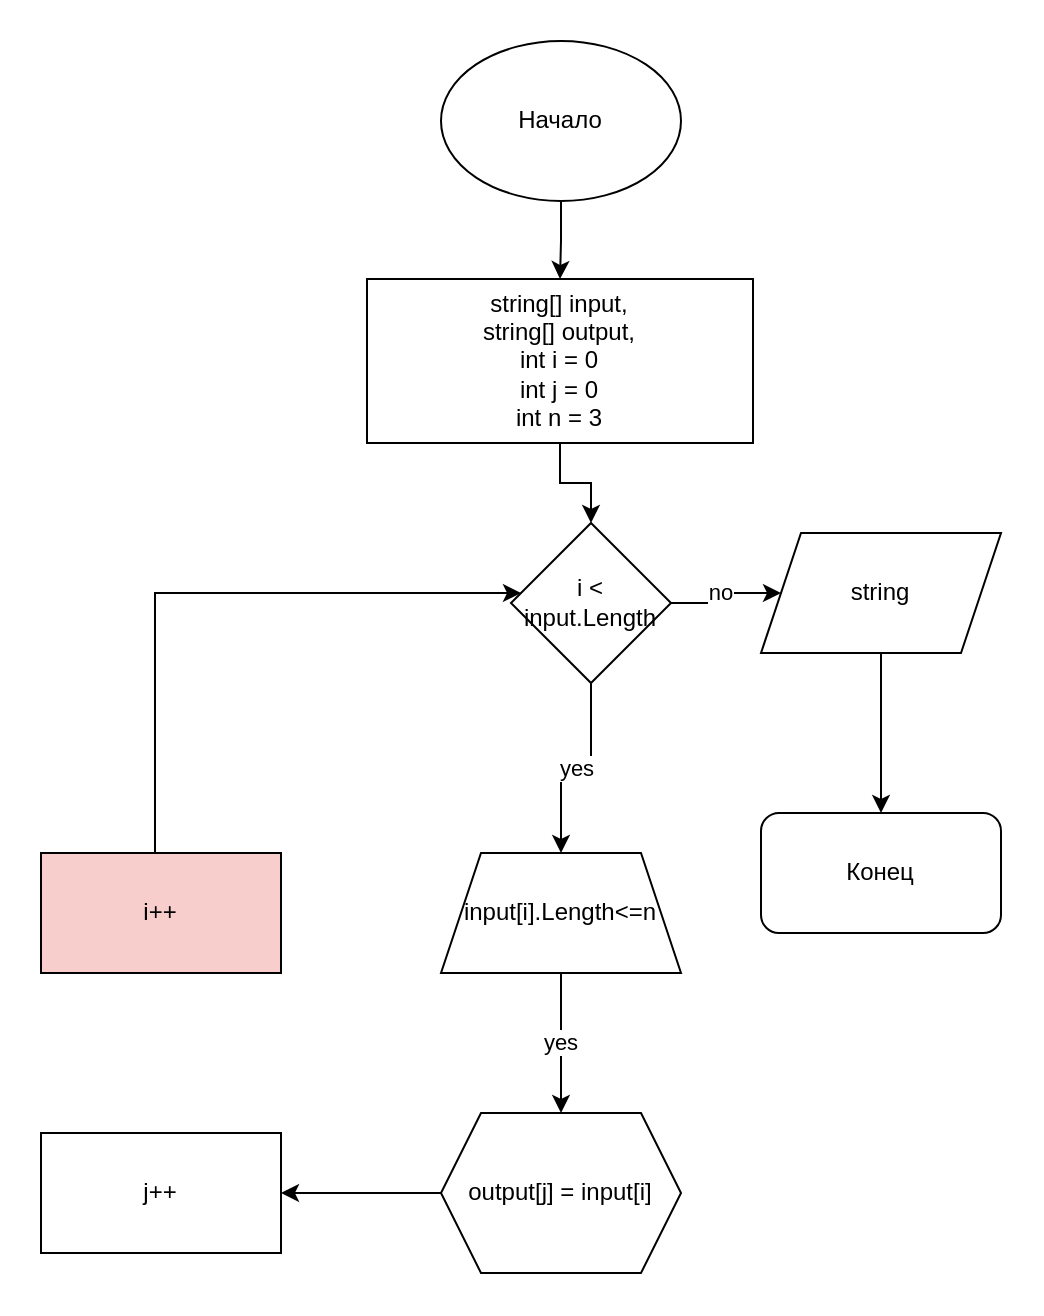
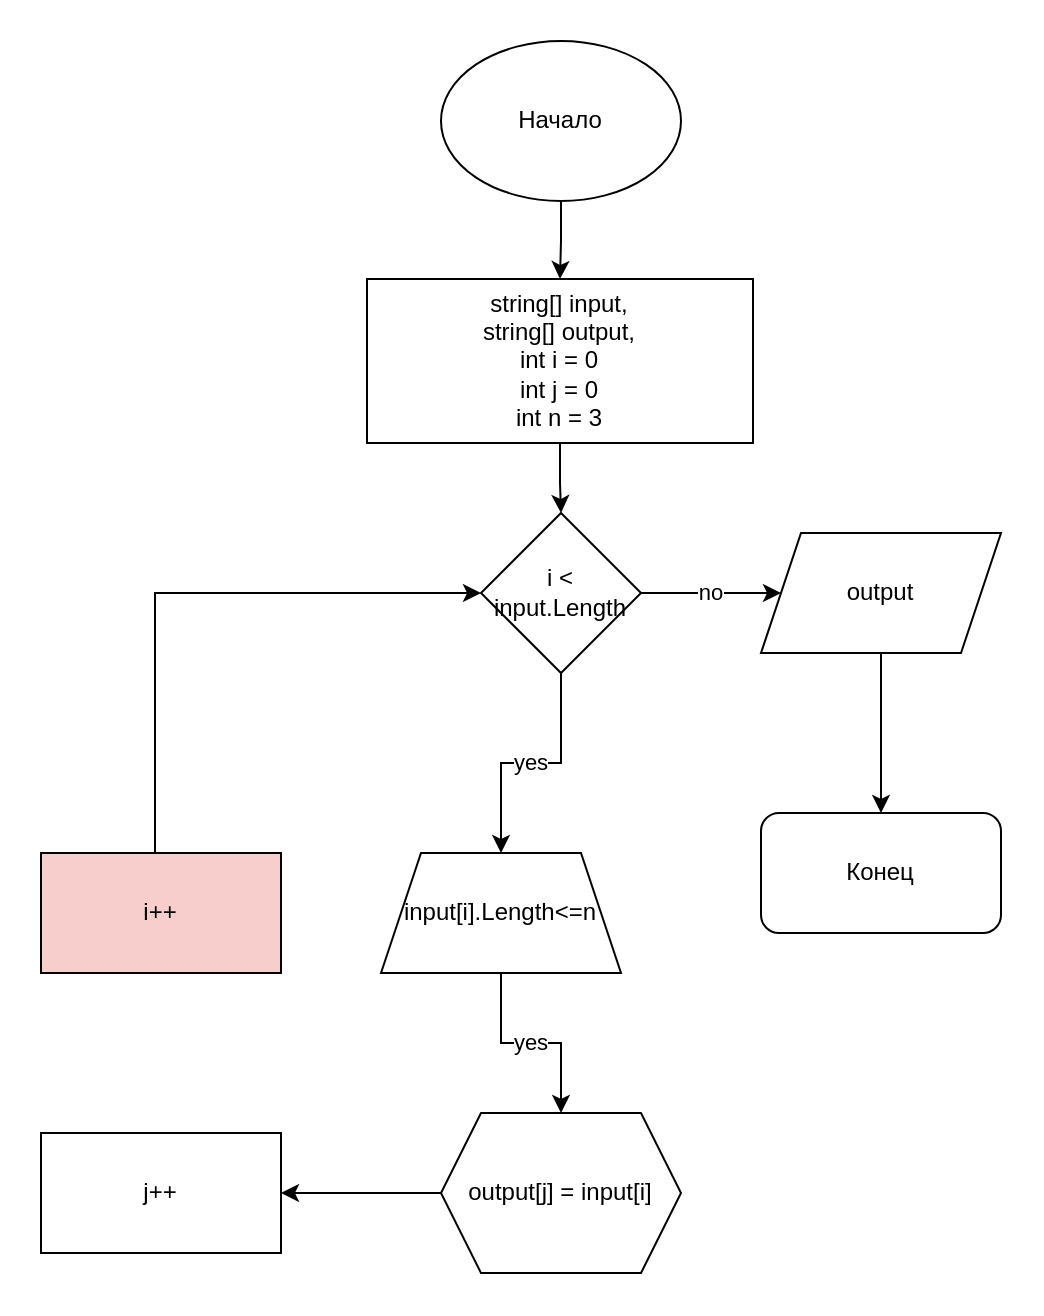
node "string": label "string" -> "output"
node "i < input.Length": moved (591, 603) -> (561, 593)
node "input[i].Length<=n": moved (561, 913) -> (501, 913)
